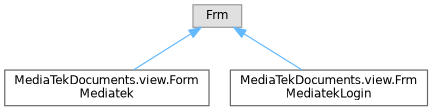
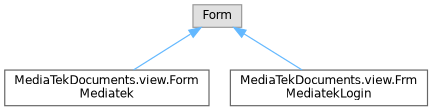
node "Frm": label "Frm" -> "Form"
